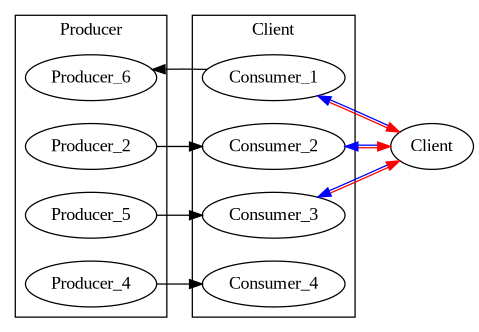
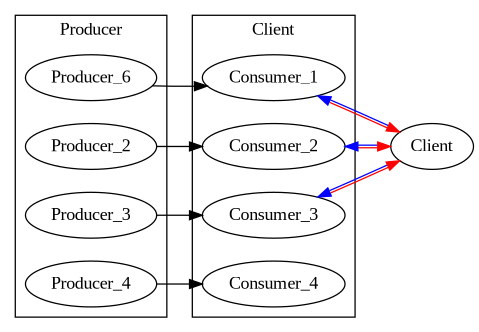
edge "Consumer_1" -> "Producer_6": reversed
node "Producer_5": label "Producer_5" -> "Producer_3"
